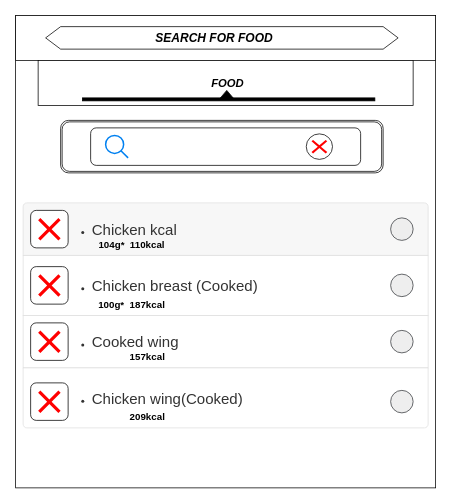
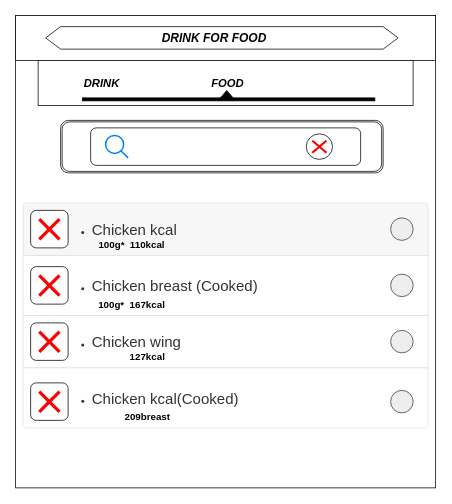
node "SEARCH FOR FOOD": label "SEARCH FOR FOOD" -> "DRINK FOR FOOD"
node "DRINK": added
node "104g* 110kcal": label "104g* 110kcal" -> "100g* 110kcal"
node "100g* 187kcal": label "100g* 187kcal" -> "100g* 167kcal"
node "Cooked wing": label "Cooked wing" -> "Chicken wing"
node "100g* 157kcal": label "100g* 157kcal" -> "100g* 127kcal"
node "Chicken wing(Cooked)": label "Chicken wing(Cooked)" -> "Chicken kcal(Cooked)"
node "100g* 209kcal": label "100g* 209kcal" -> "100g* 209breast"
